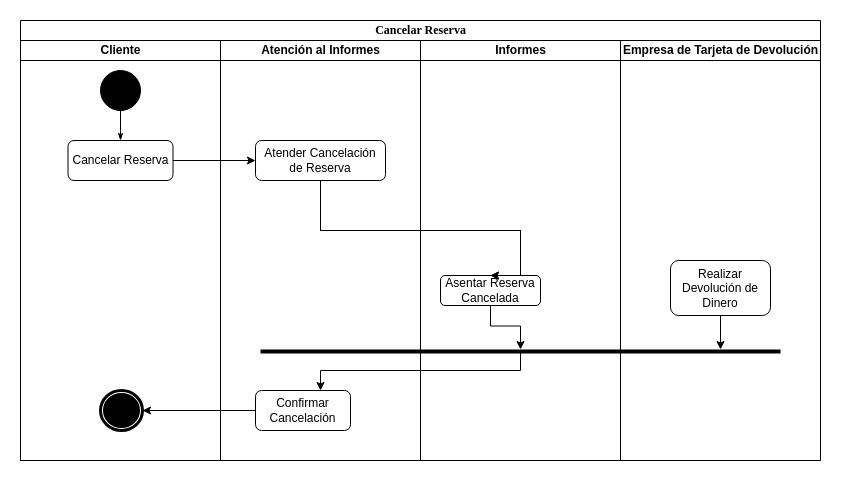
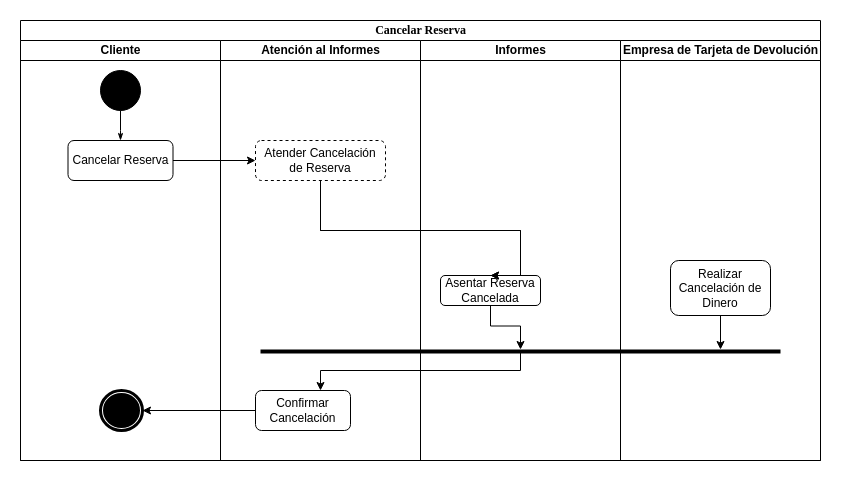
node "Atender Cancelación de Reserva": style solid -> dashed
node "Realizar Devolución de Dinero": label "Realizar Devolución de Dinero" -> "Realizar Cancelación de Dinero"
